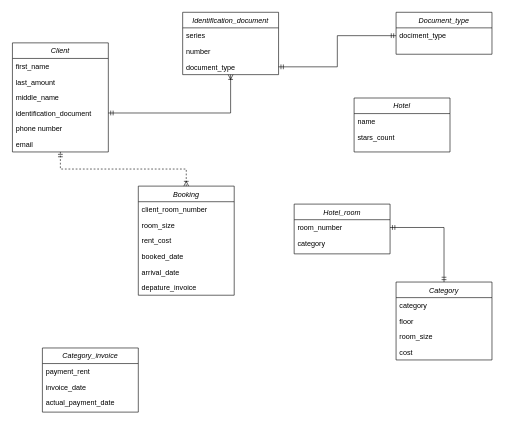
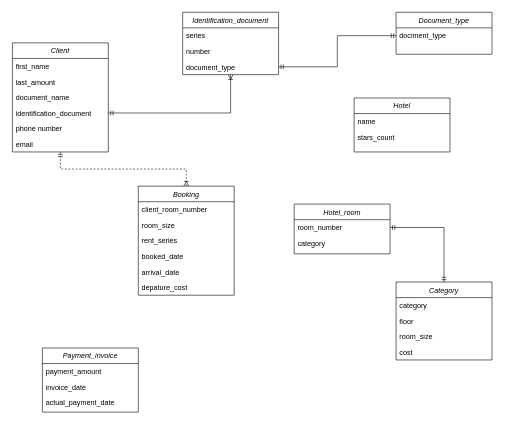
node "middle_name": label "middle_name" -> "document_name"
node "rent_cost": label "rent_cost" -> "rent_series"
node "depature_invoice": label "depature_invoice" -> "depature_cost"
node "Category_invoice": label "Category_invoice" -> "Payment_invoice"
node "payment_rent": label "payment_rent" -> "payment_amount"
